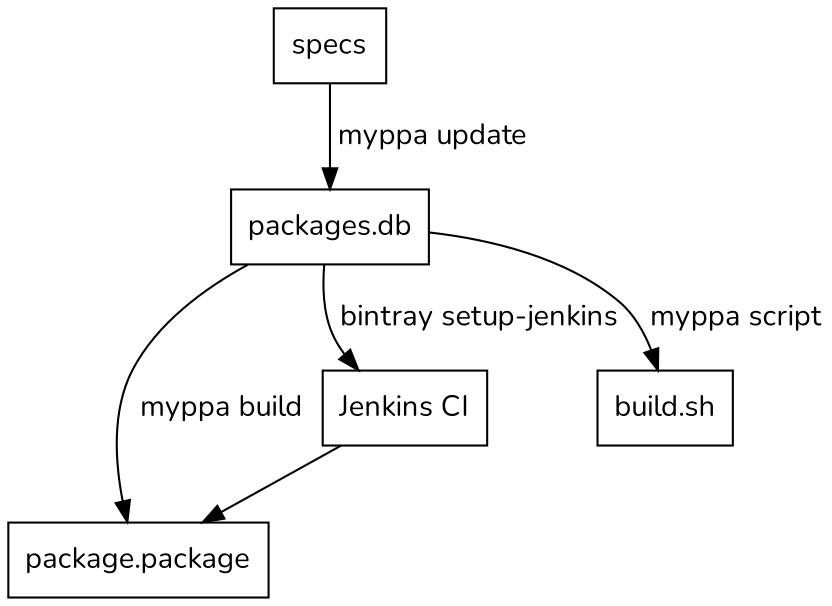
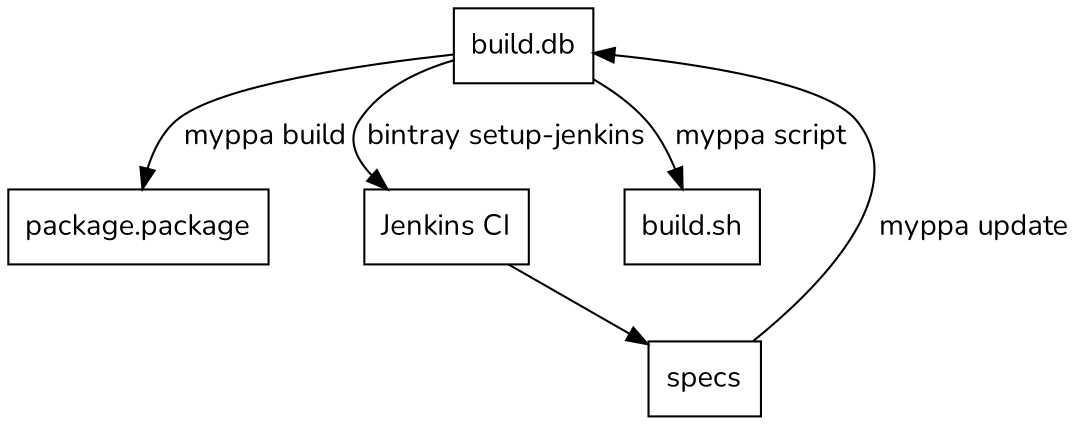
node "packages.db": label "packages.db" -> "build.db"
edge "Jenkins CI" -> "package.package": now "Jenkins CI" -> "specs"
